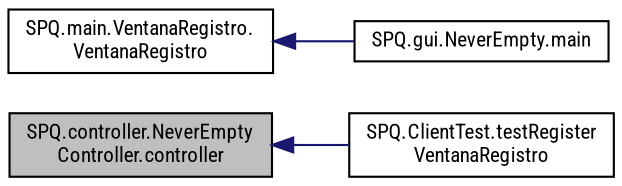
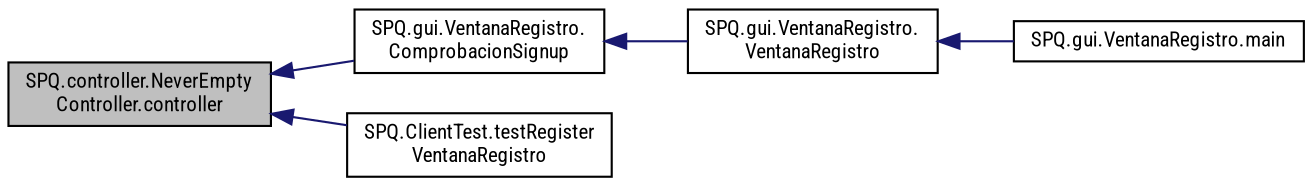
node "SPQ.main.VentanaRegistro. VentanaRegistro": label "SPQ.main.VentanaRegistro. VentanaRegistro" -> "SPQ.gui.VentanaRegistro. VentanaRegistro"
node "SPQ.gui.VentanaRegistro. ComprobacionSignup": added
node "SPQ.gui.NeverEmpty.main": label "SPQ.gui.NeverEmpty.main" -> "SPQ.gui.VentanaRegistro.main"
